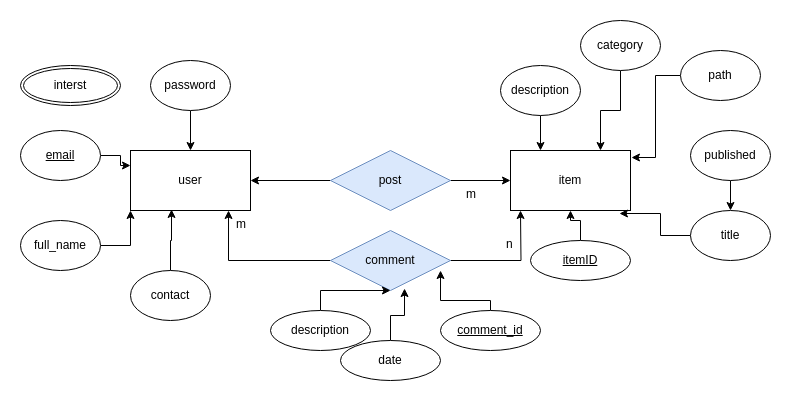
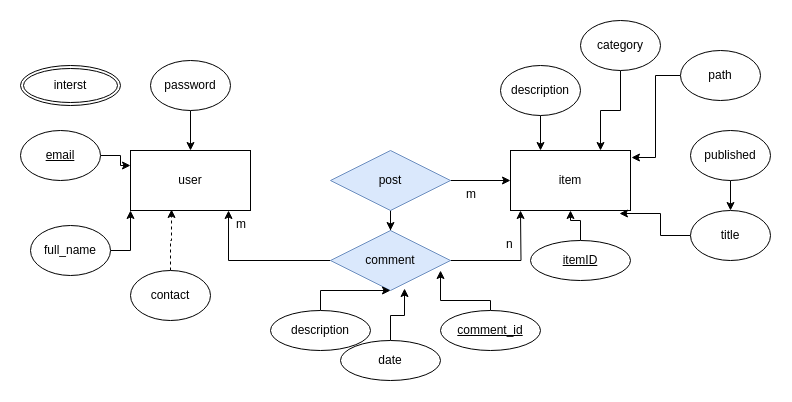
edge "post" -> "user": now "post" -> "comment"
edge "contact" -> "user": style solid -> dashed
node "full_name": moved (61, 246) -> (71, 251)
